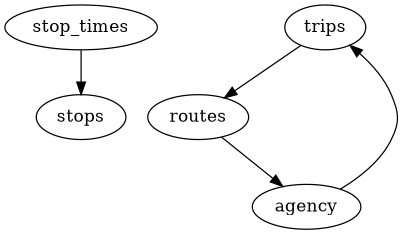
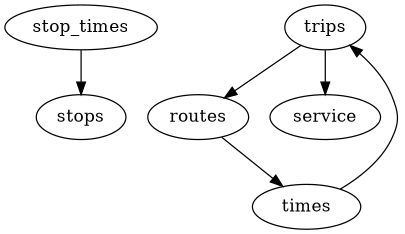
node "service": added
node "agency": label "agency" -> "times"
